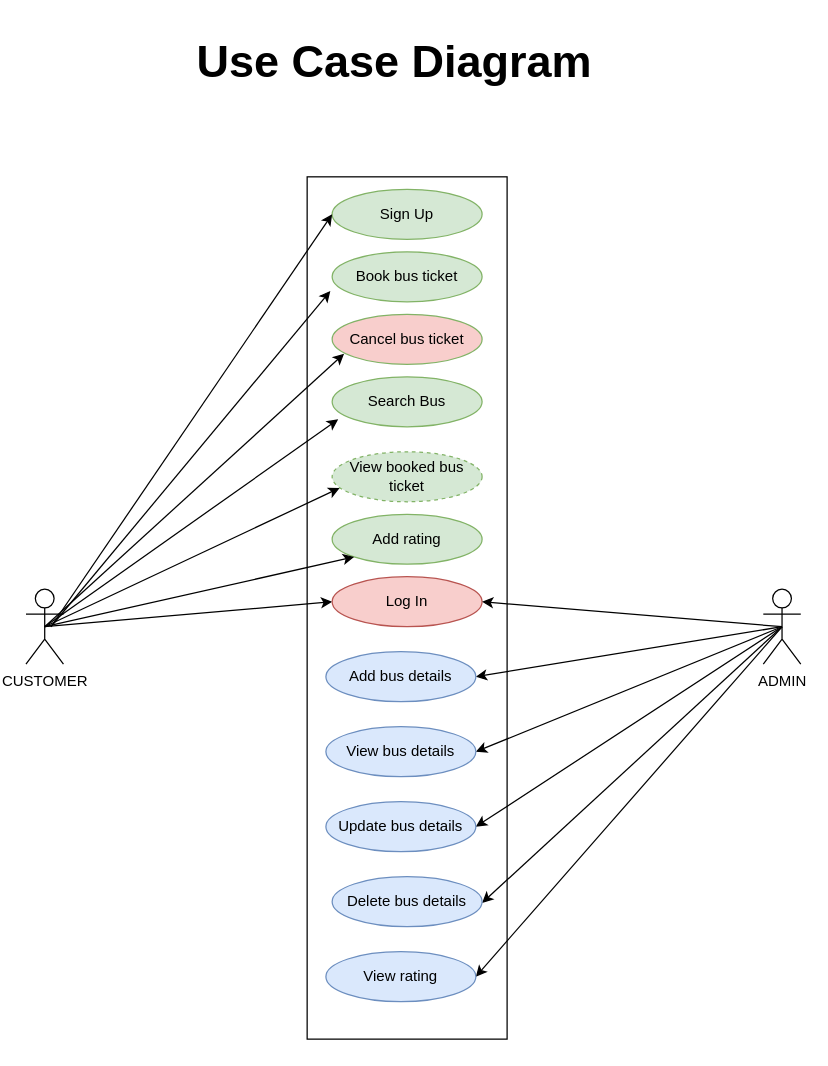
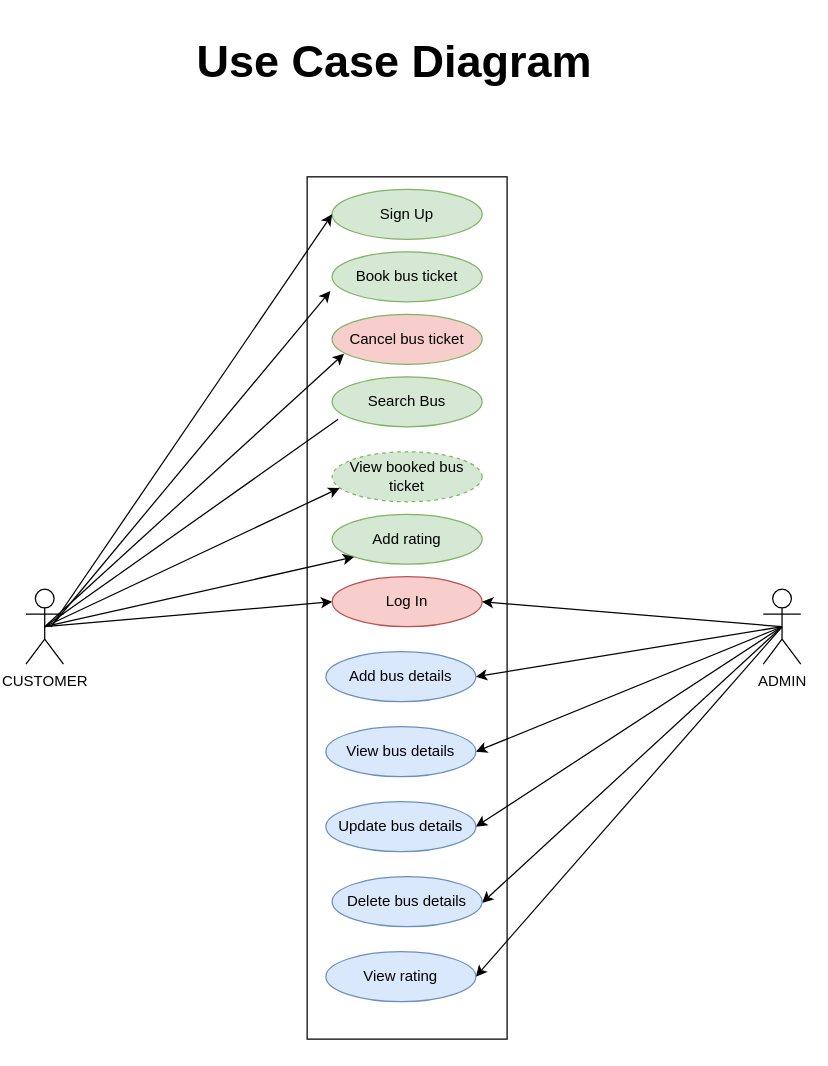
edge "CUSTOMER" -> "Search Bus": arrowhead classic -> none
